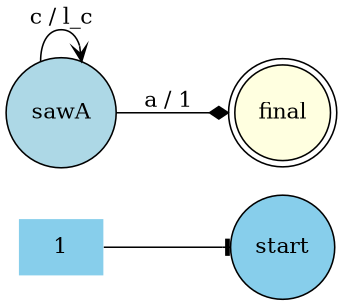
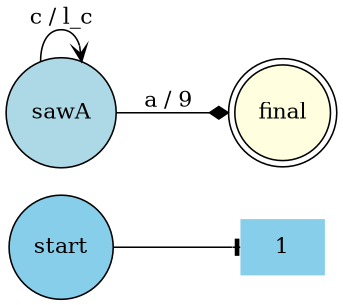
edge "sawA" -> "final": label "a / 1 " -> "a / 9 "
edge "1" -> "start": reversed
